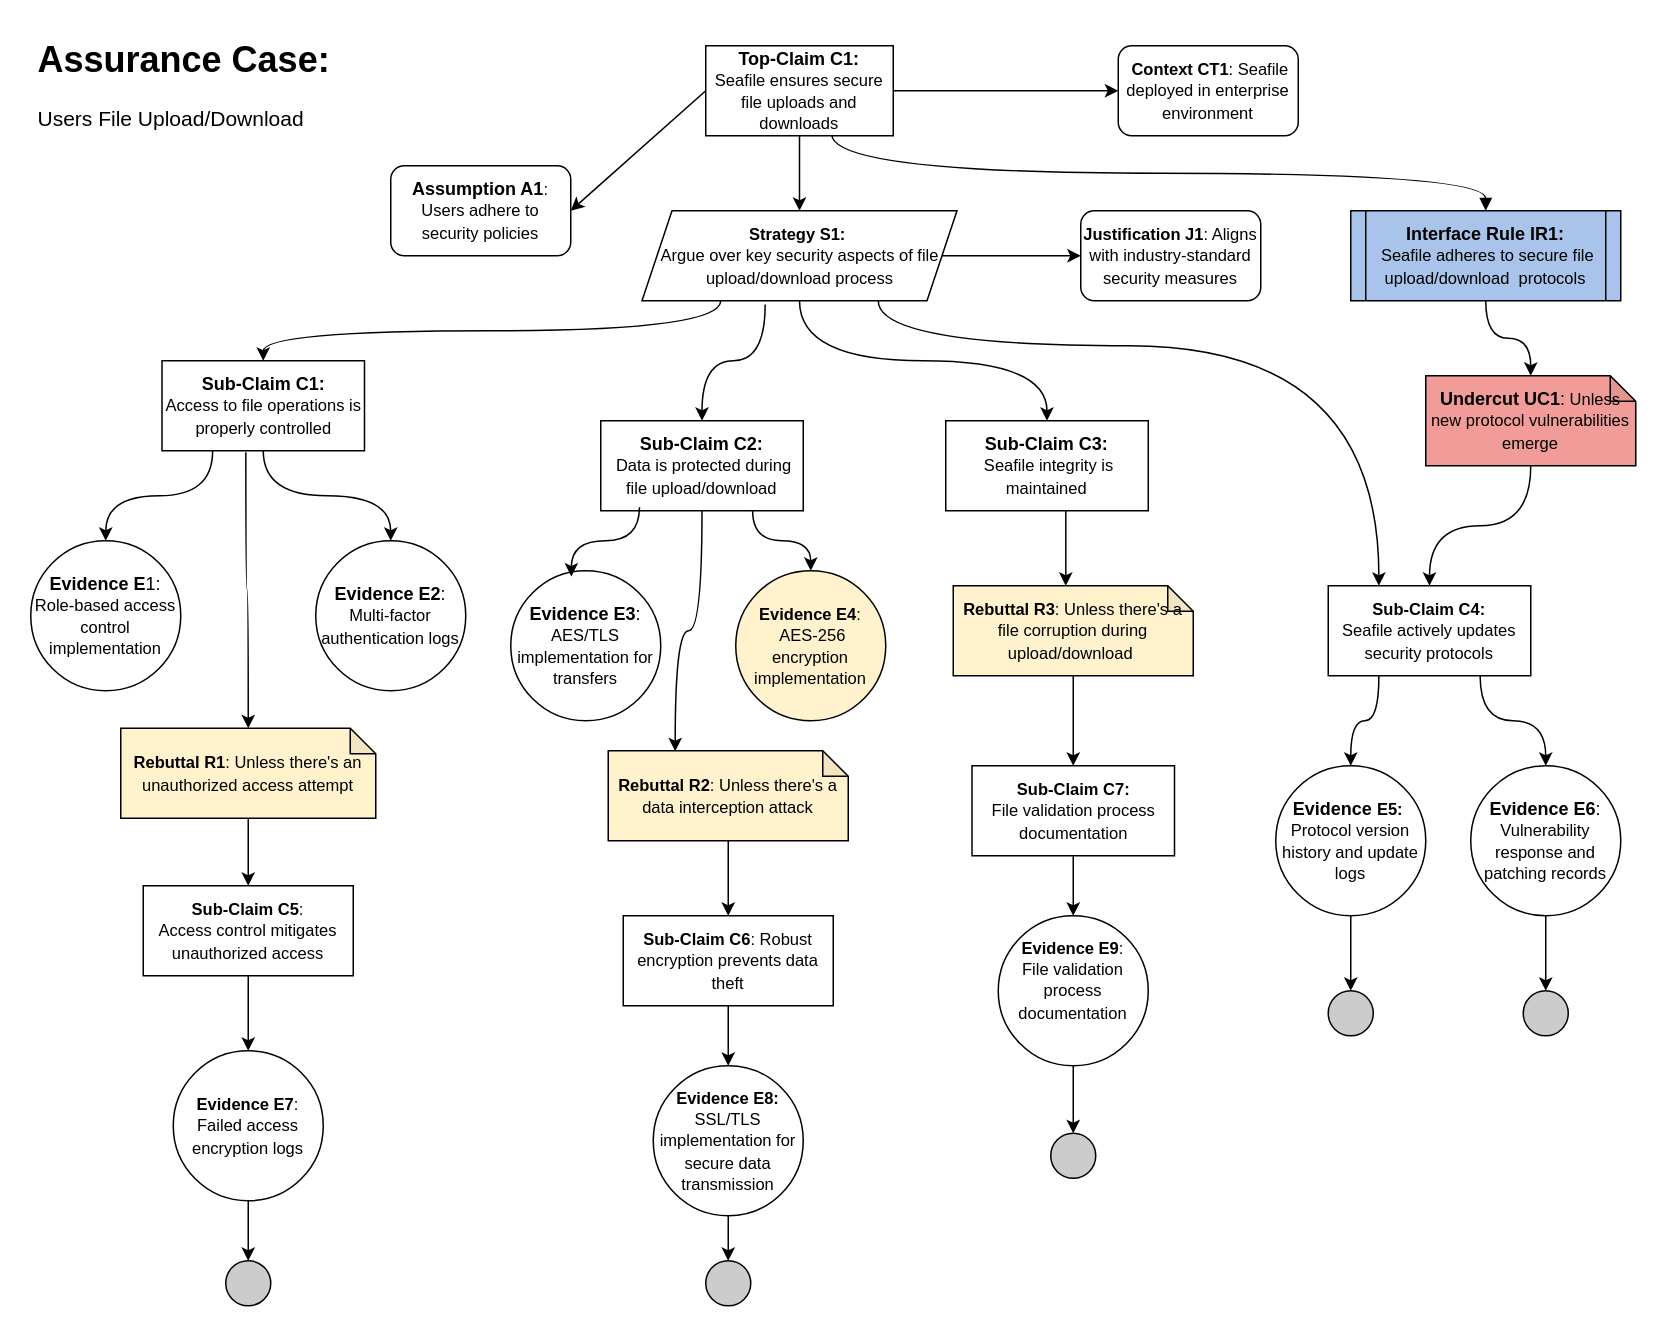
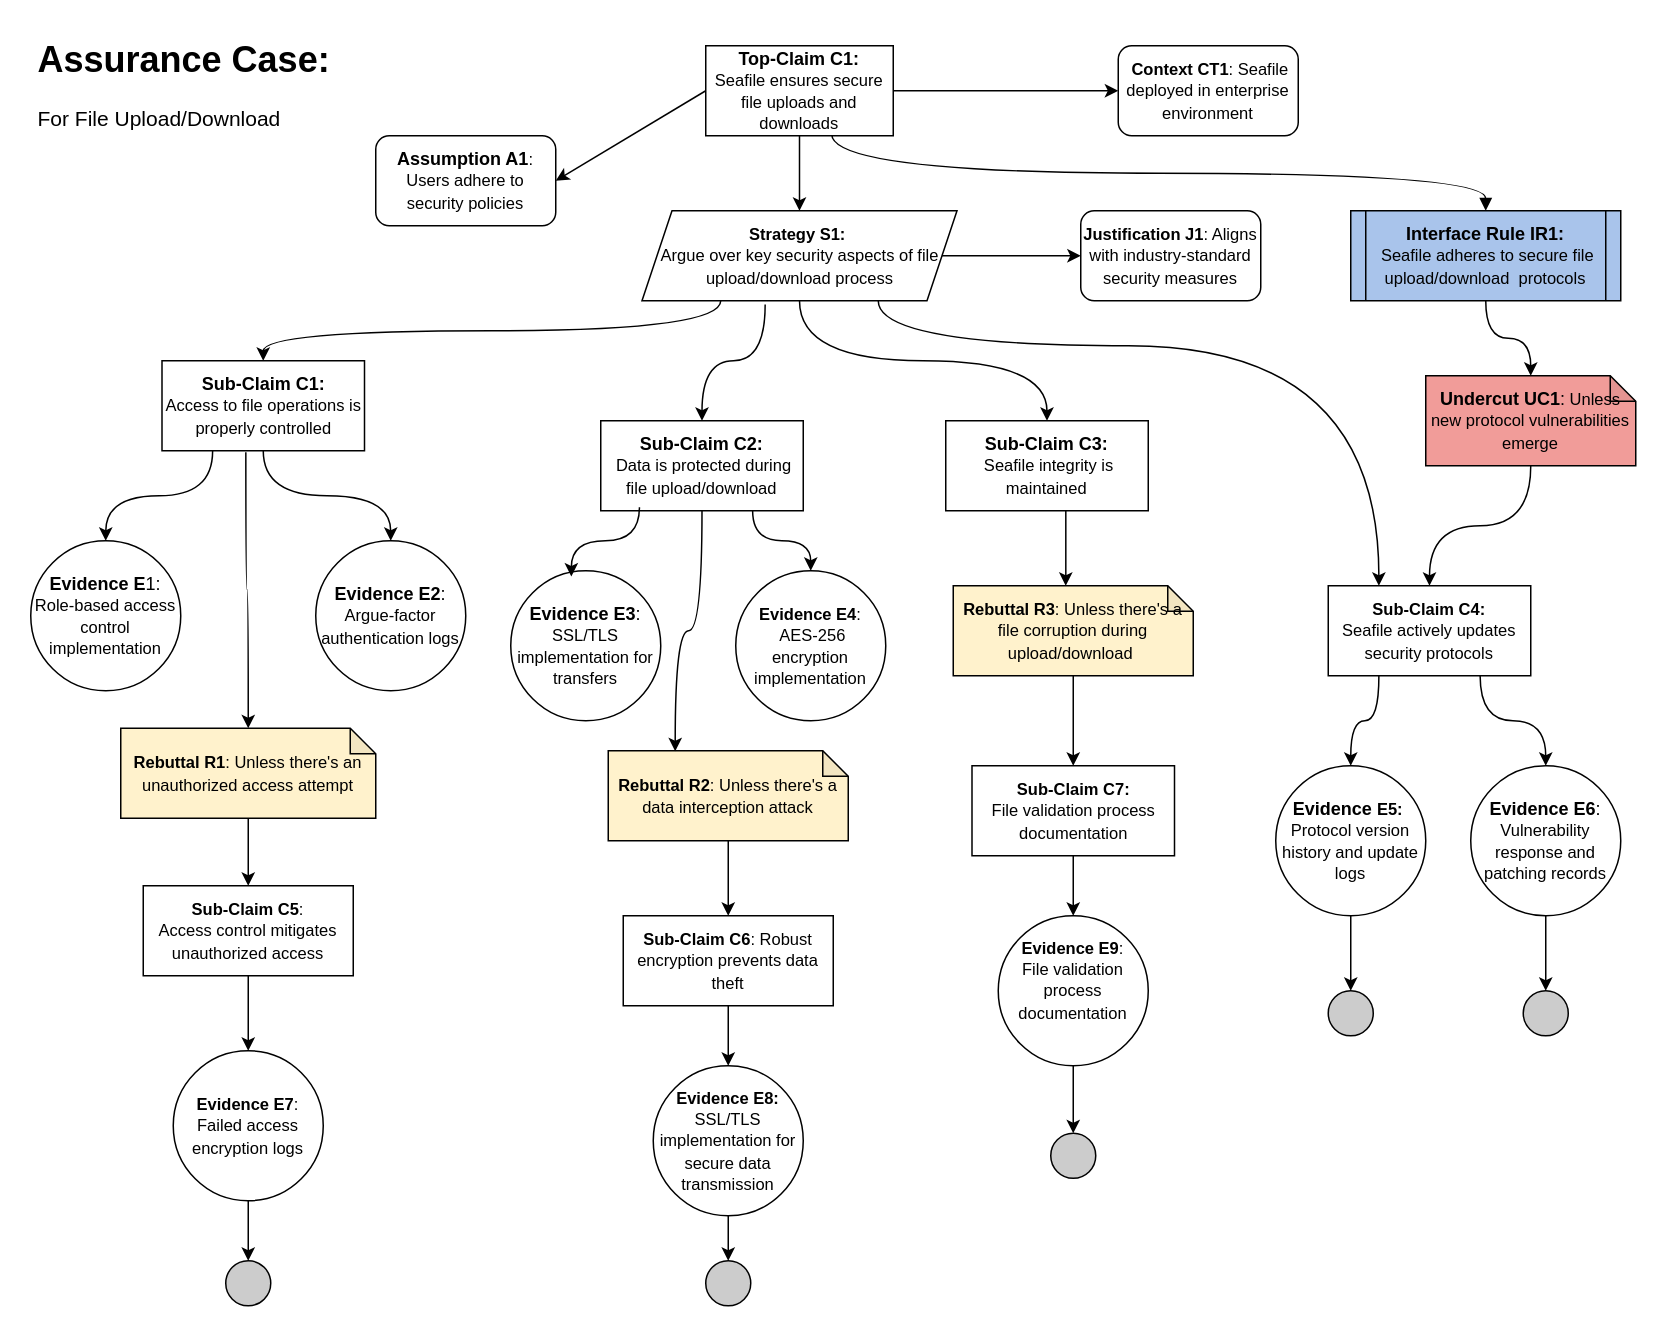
node "Assurance Case: Users File Upload/Download": label "Assurance Case: Users File Upload/Download" -> "Assurance Case: For File Upload/Download"
node "Assumption A1: Users adhere to security policies": moved (481, 211) -> (466, 181)
node "Evidence E2: Multi-factor authentication logs": label "Evidence E2: Multi-factor authentication logs" -> "Evidence E2: Argue-factor authentication logs"
node "Evidence E3: AES/TLS implementation for transfers": label "Evidence E3: AES/TLS implementation for transfers" -> "Evidence E3: SSL/TLS implementation for transfers"
node "Evidence E4: AES-256 encryption implementation": fillcolor #fff2cc -> #ffffff
